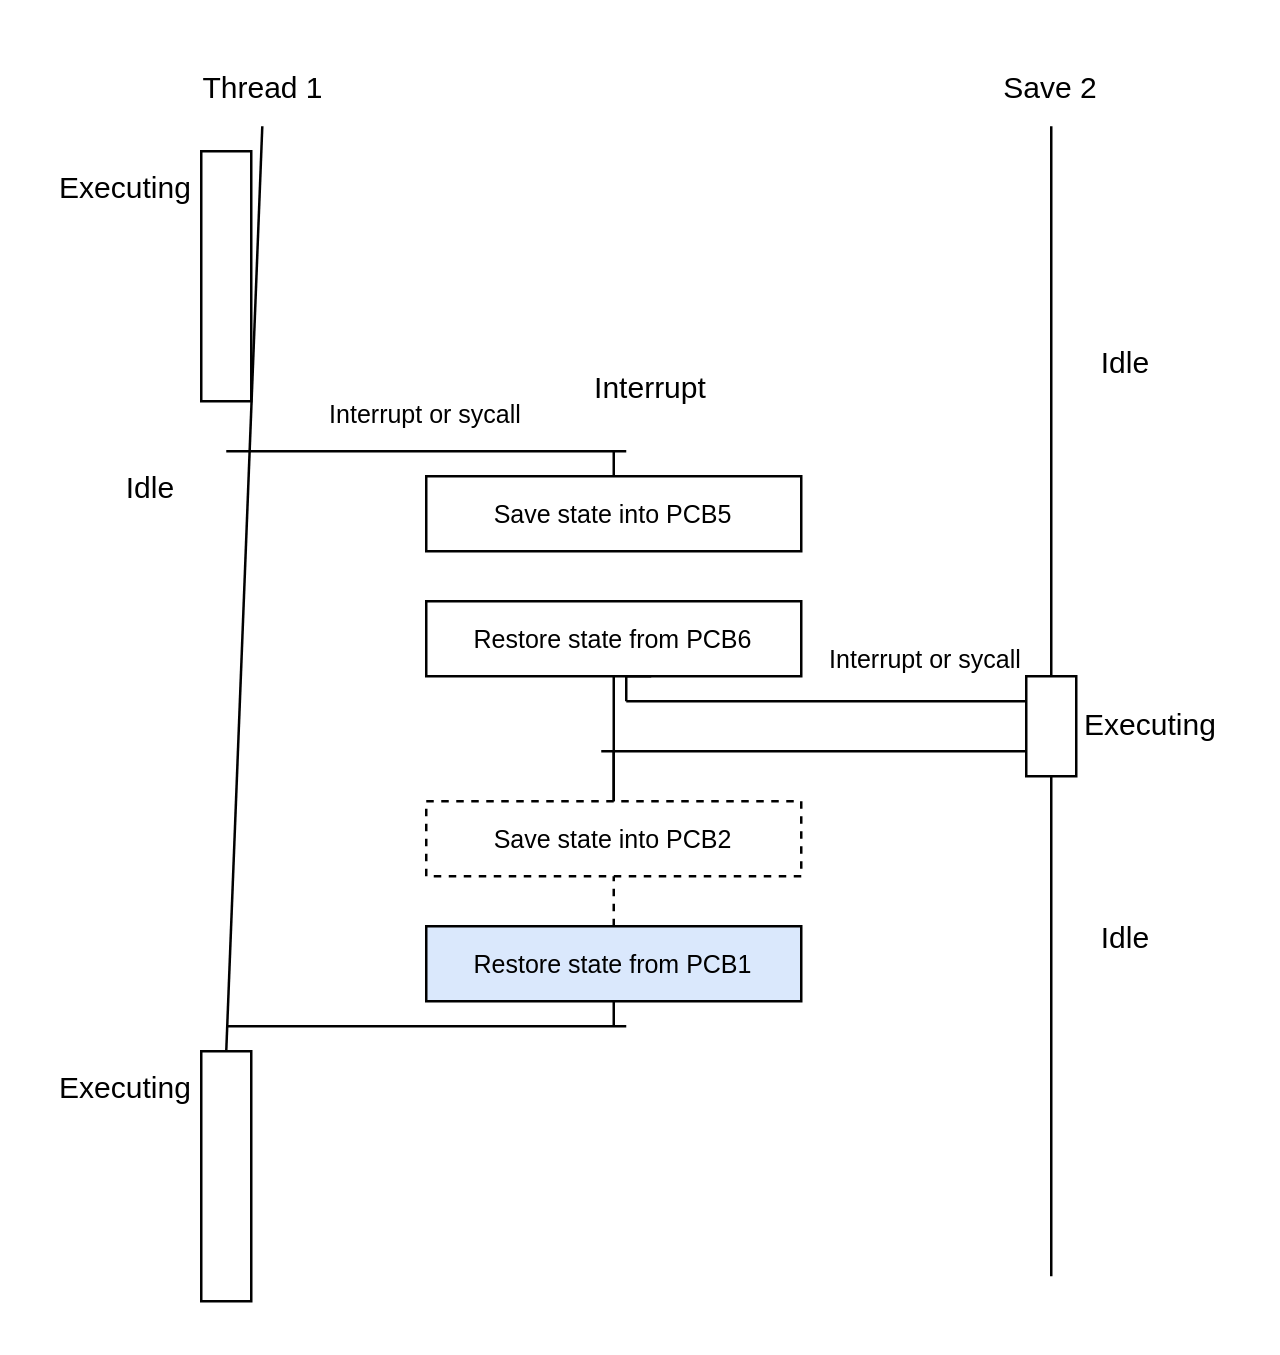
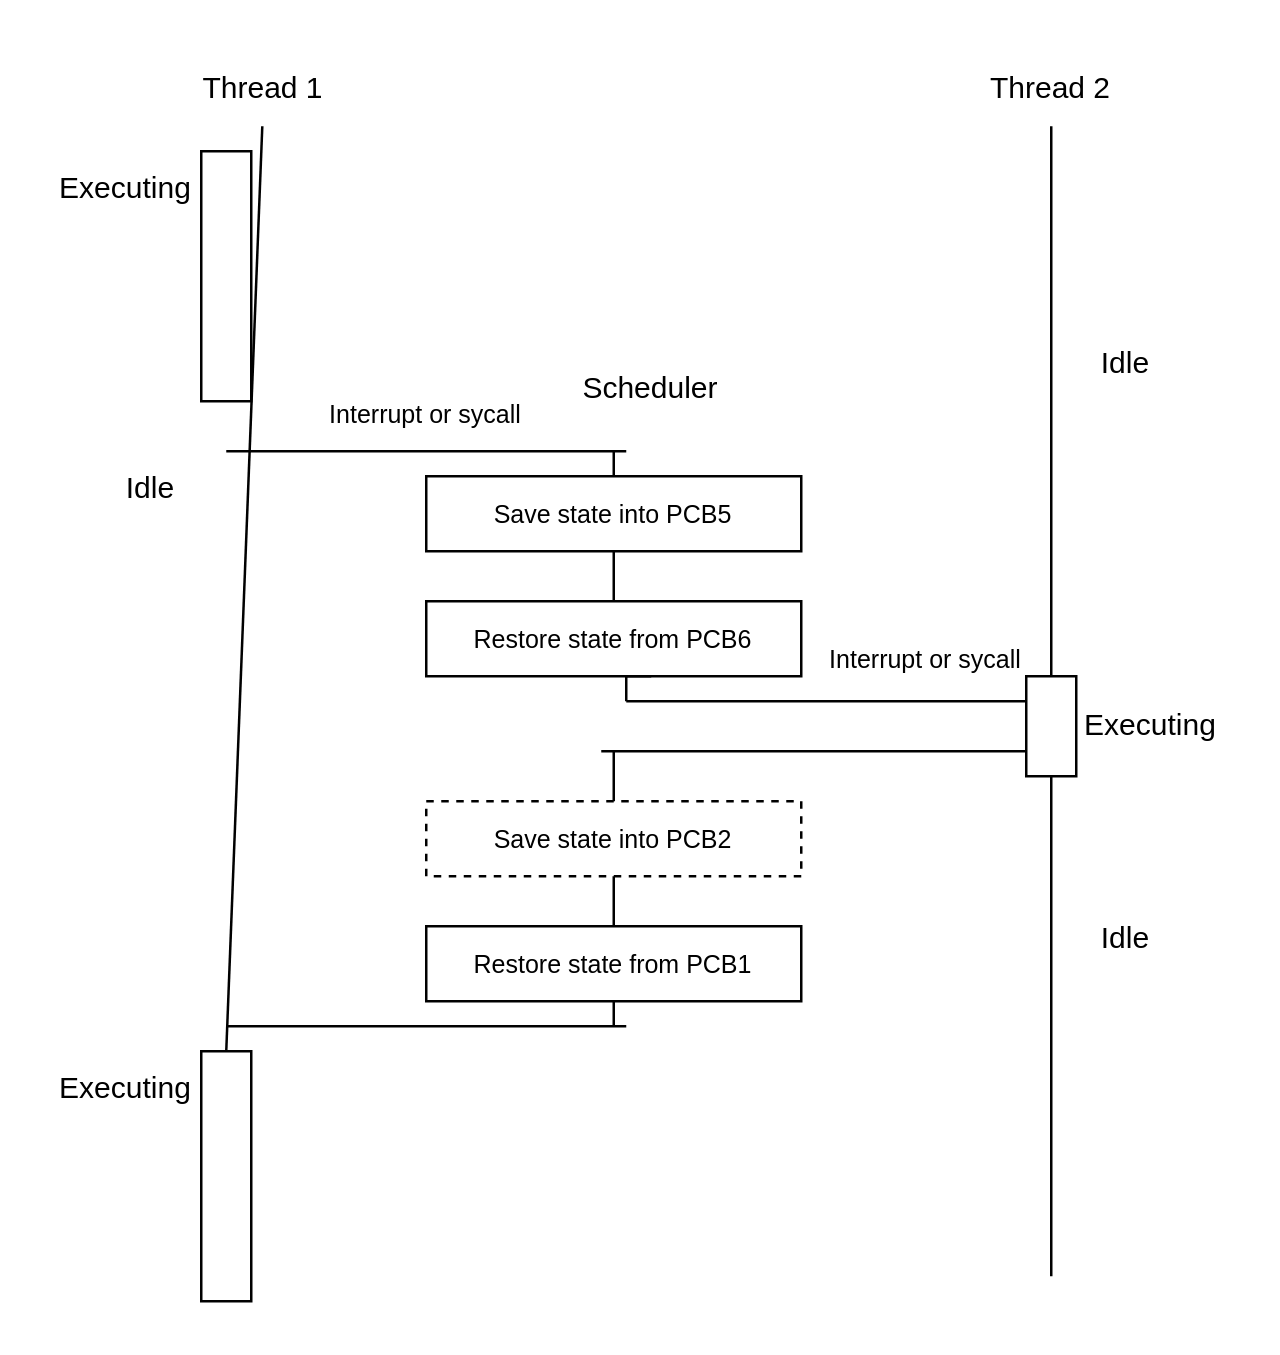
node "Save 2": label "Save 2" -> "Thread 2"
node "Interrupt": label "Interrupt" -> "Scheduler"
edge "Restore state from PCB6" -- "Save state into PCB2": now "Restore state from PCB6" -- "Save state into PCB5"
edge "Save state into PCB2" -- "Restore state from PCB1": style dashed -> solid
node "Restore state from PCB1": fillcolor #dae8fc -> #ffffff
